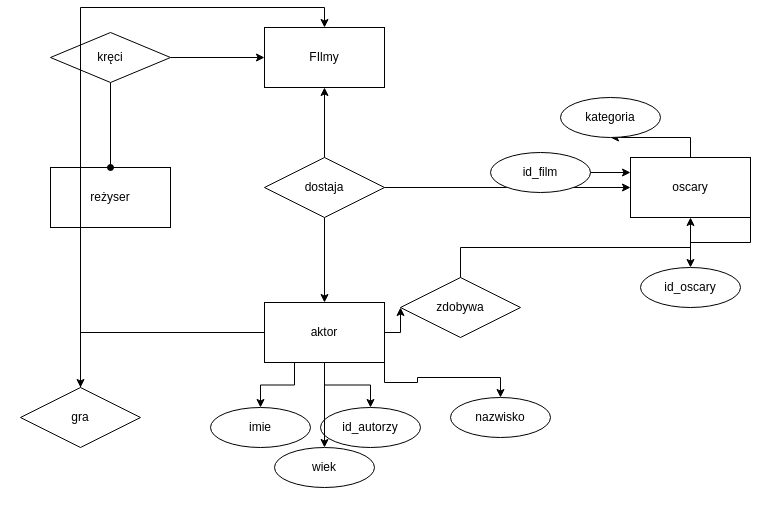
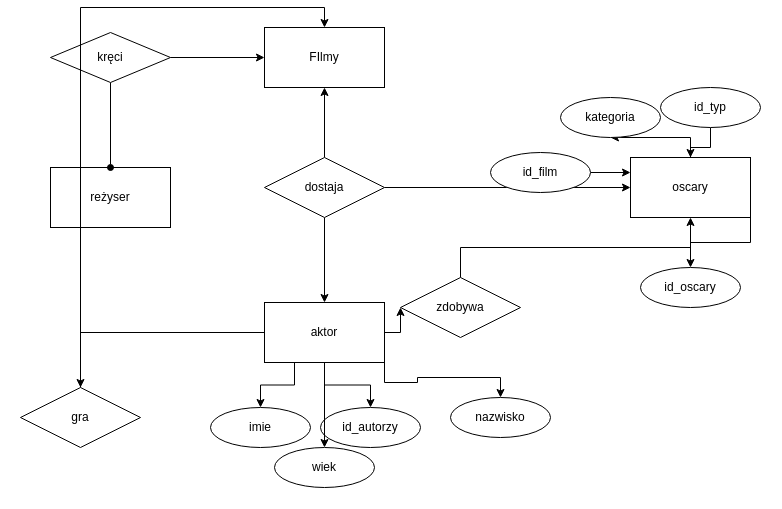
node "id_typ": added
edge "id_typ" -> "oscary": added
